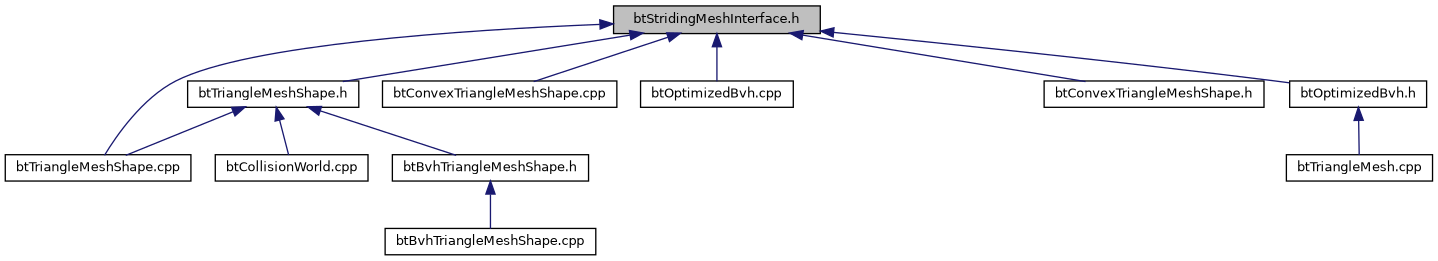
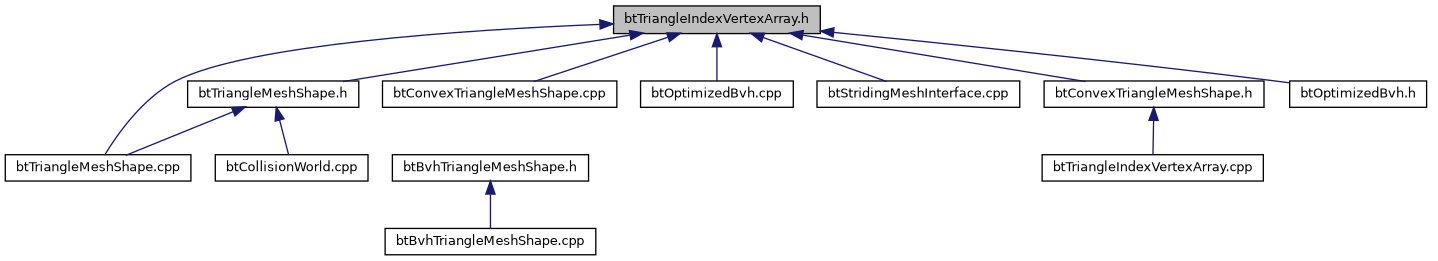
node "btStridingMeshInterface.h": label "btStridingMeshInterface.h" -> "btTriangleIndexVertexArray.h"
node "btStridingMeshInterface.cpp": added
edge "btBvhTriangleMeshShape.h" -> "btTriangleMeshShape.h": removed
node "btTriangleIndexVertexArray.cpp": added
node "btTriangleMesh.cpp": removed
